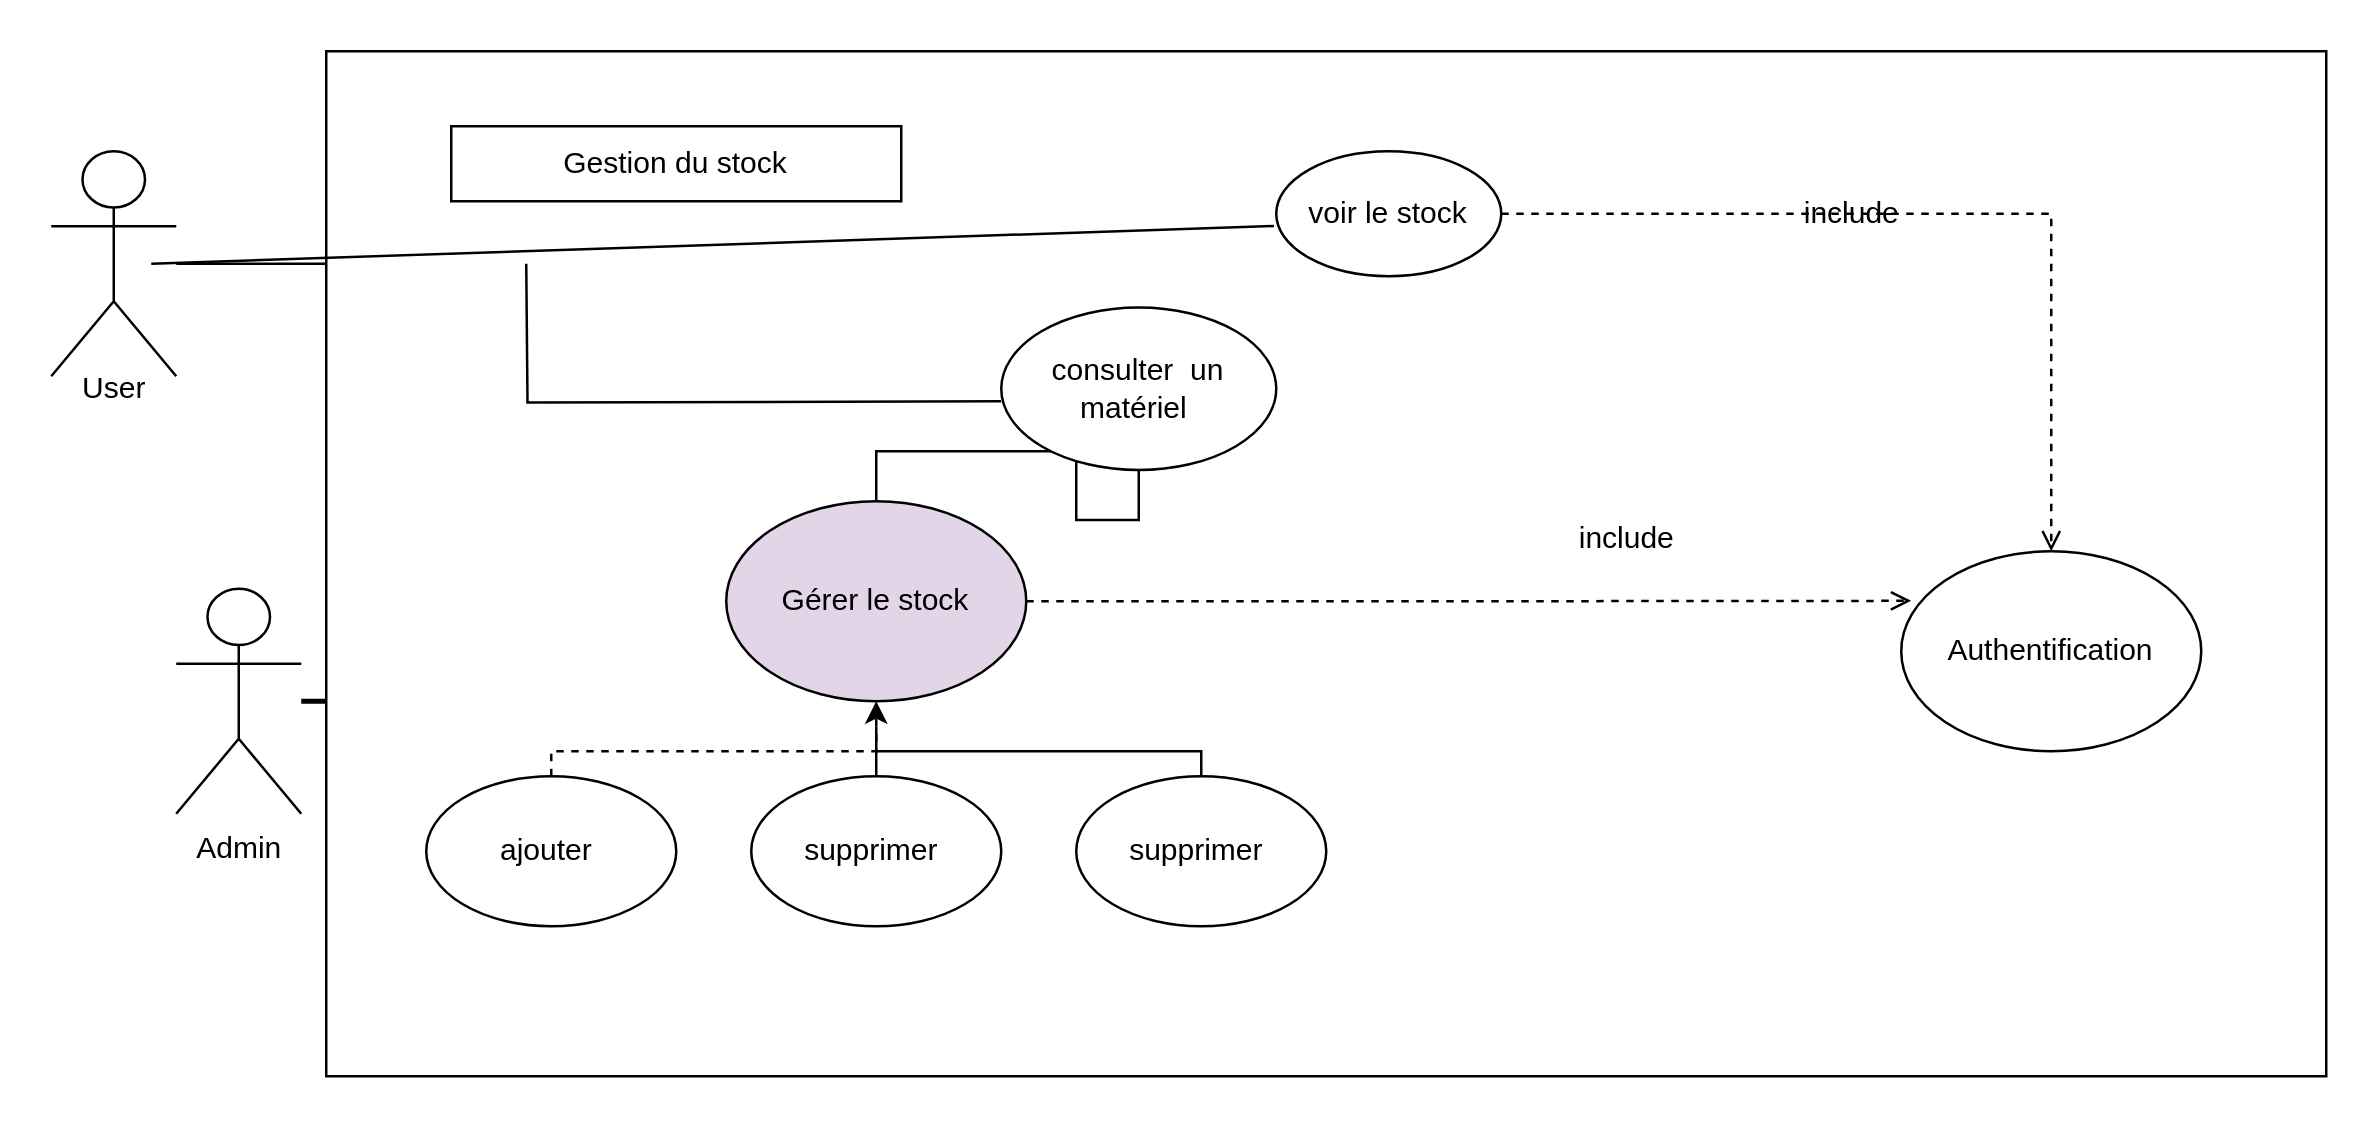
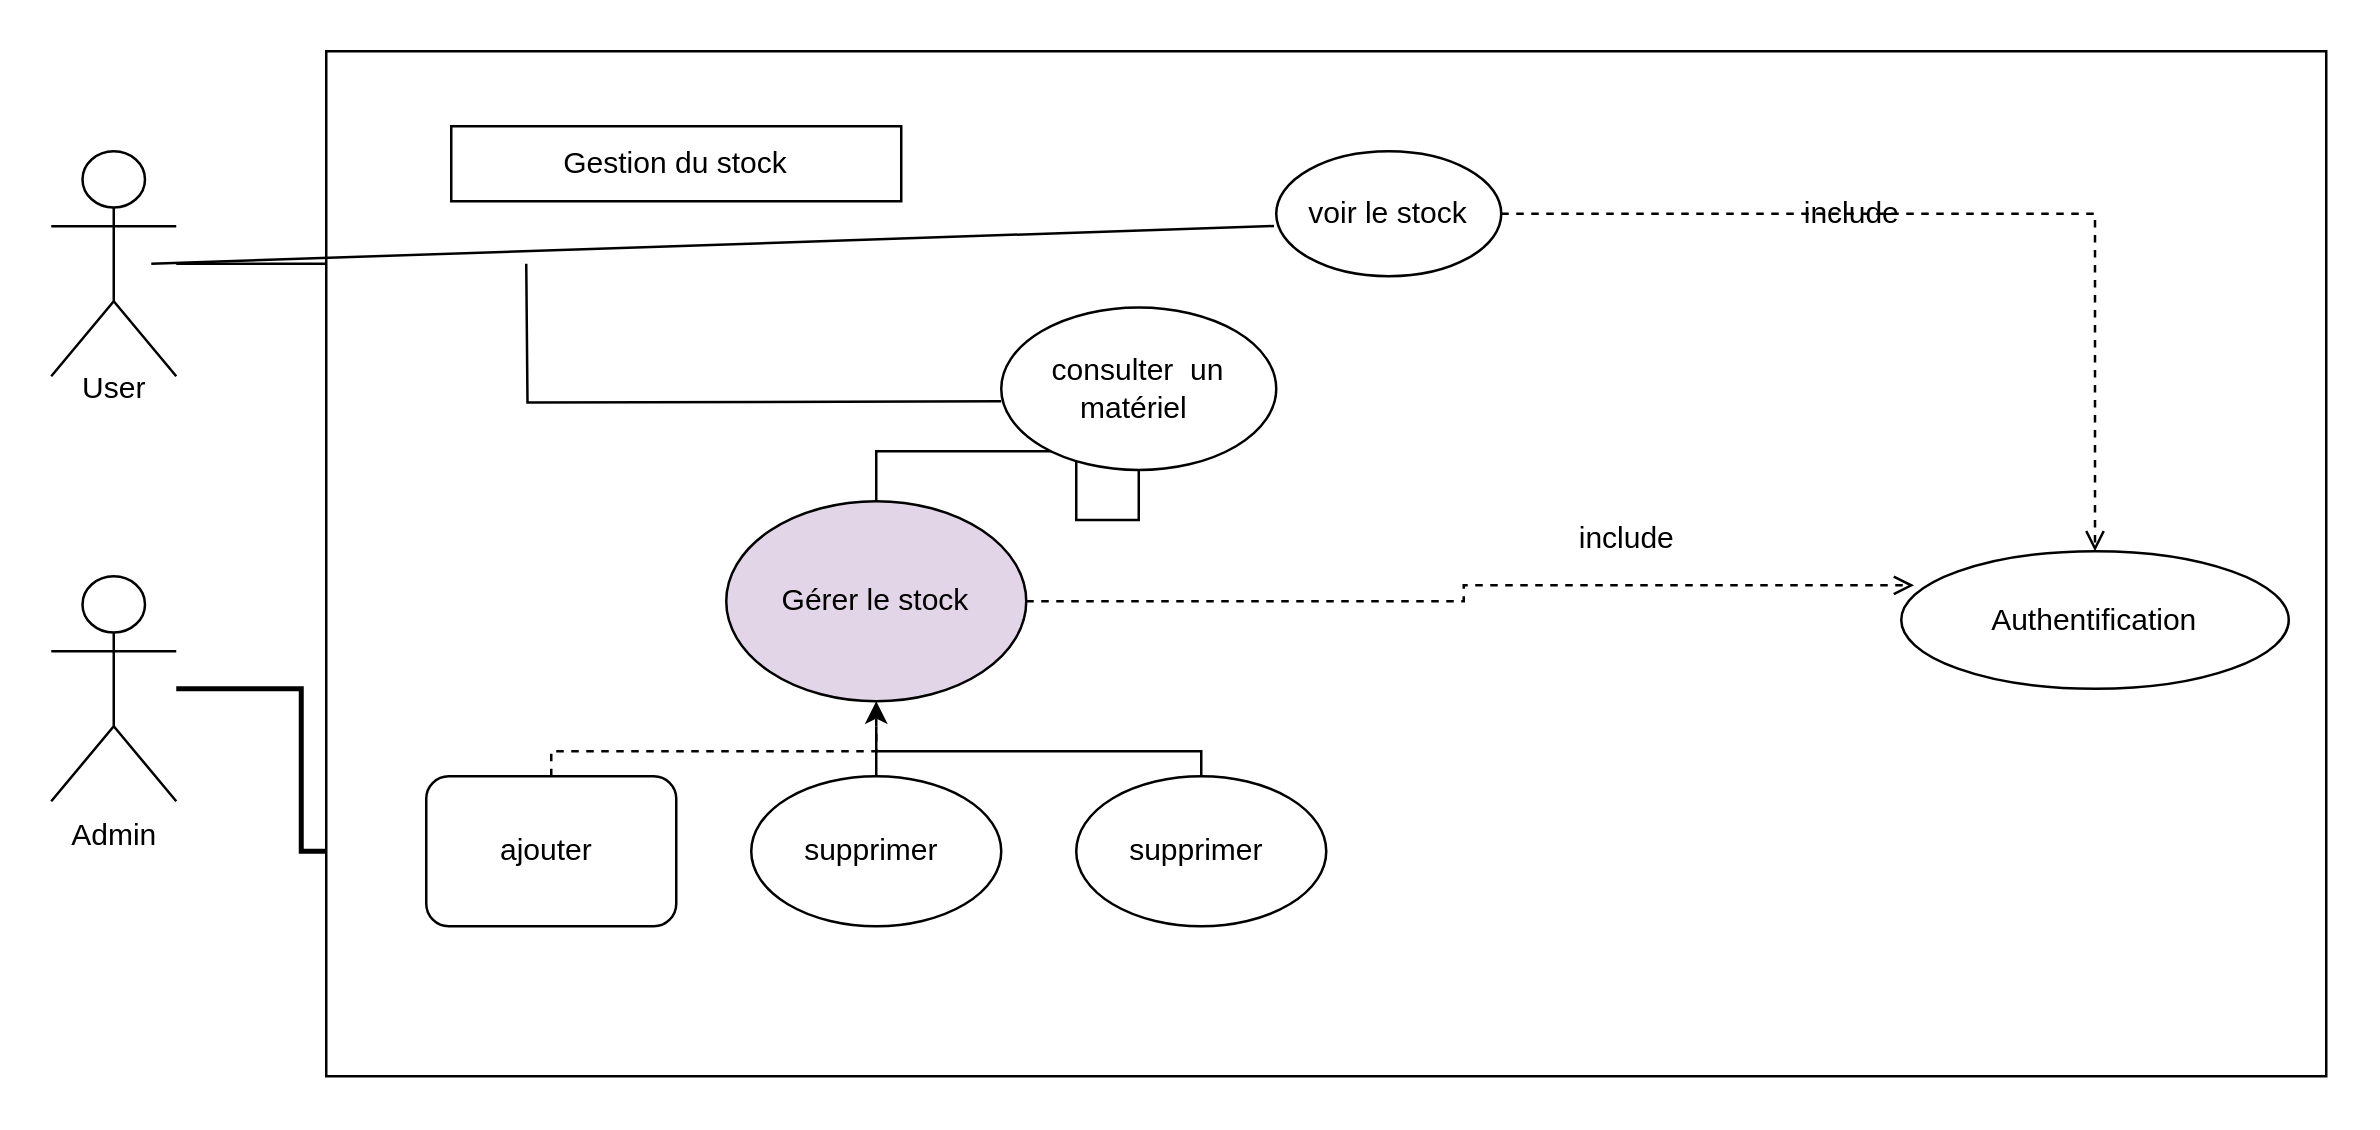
node "Authentification": size 300x200 -> 388x138
node "Admin": moved (239, 701) -> (114, 689)
node "ajouter": shape ellipse -> rounded rectangle
